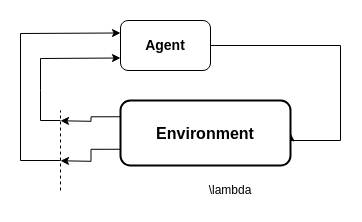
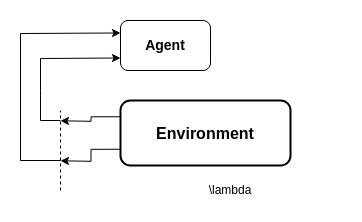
edge "Agent" -> "Environment": removed
